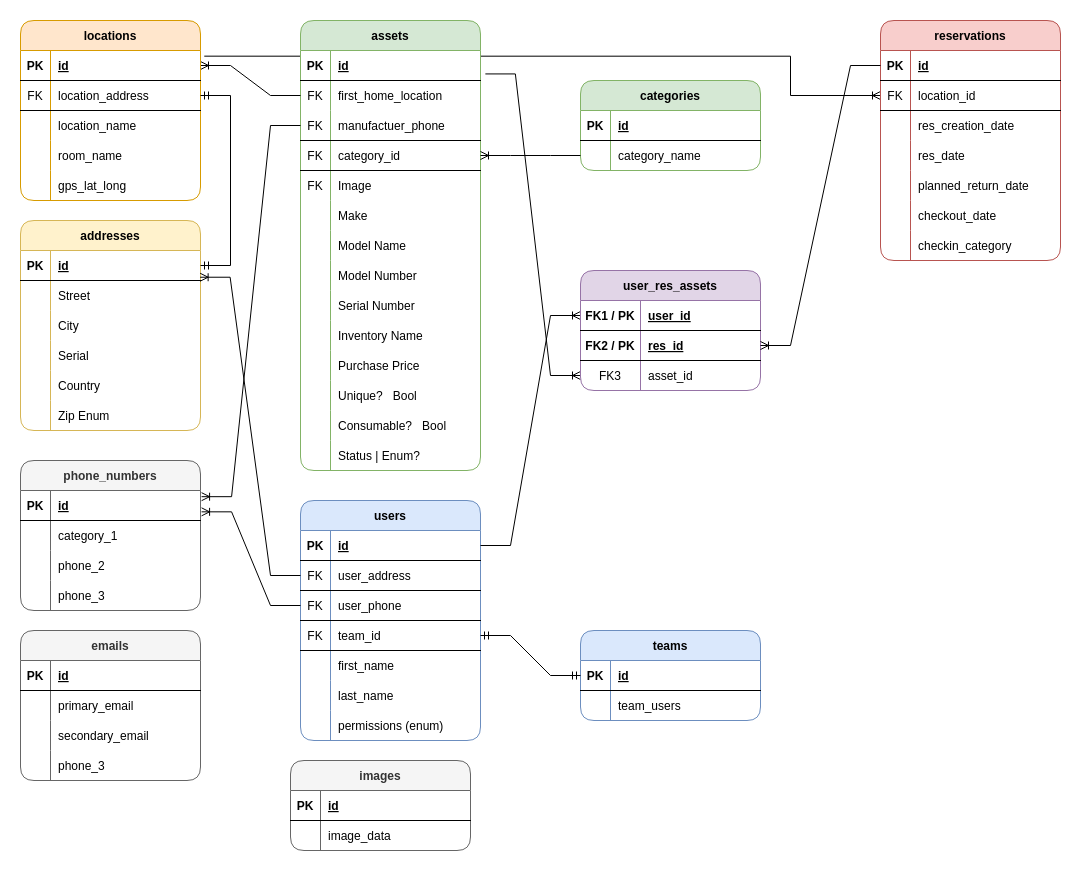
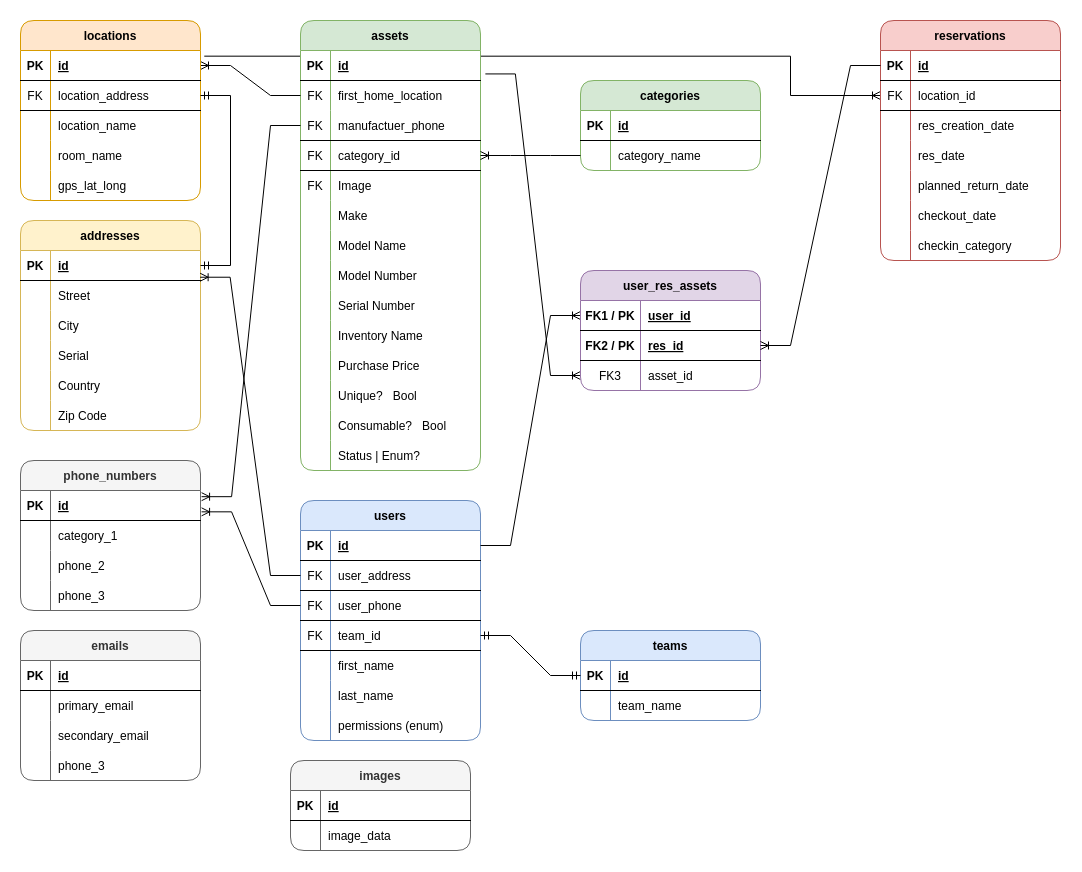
node "Zip Enum": label "Zip Enum" -> "Zip Code"
node "team_users": label "team_users" -> "team_name"
